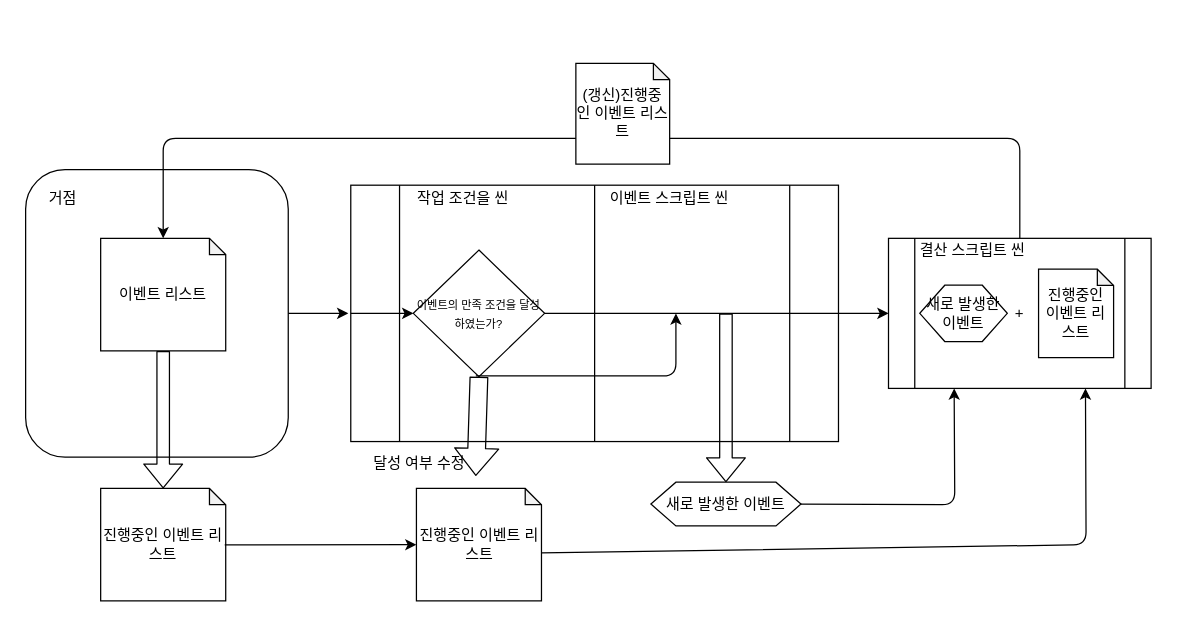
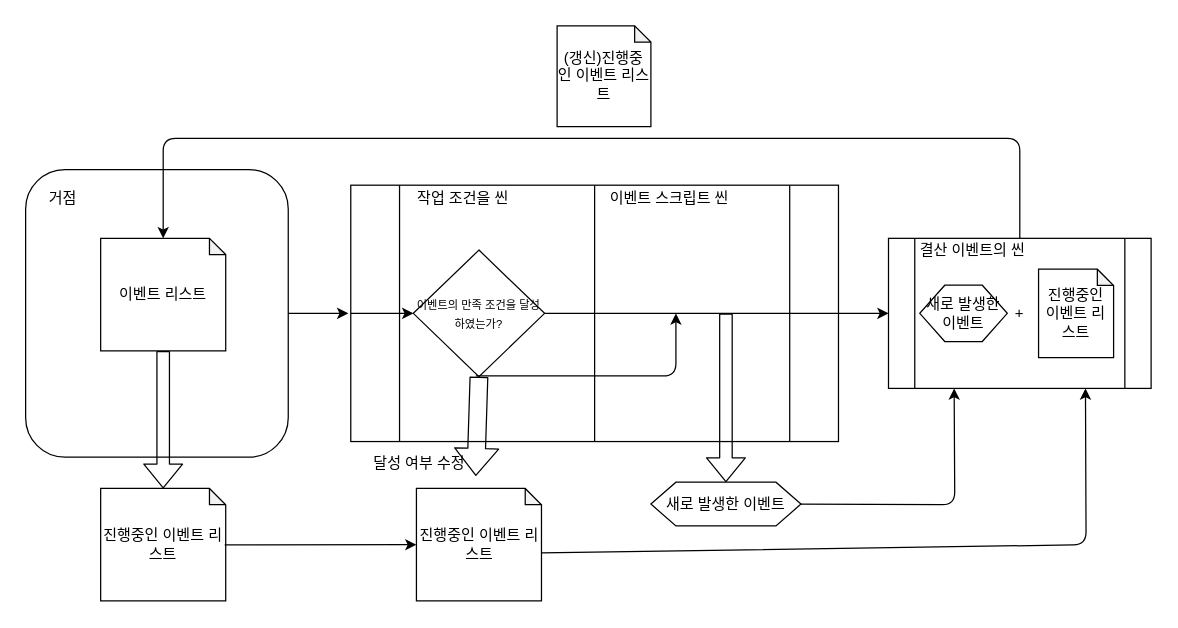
node "(갱신)진행중인 이벤트 리스트": moved (623, 114) -> (604, 76)
node "결산 스크립트 씬": label "결산 스크립트 씬" -> "결산 이벤트의 씬"
